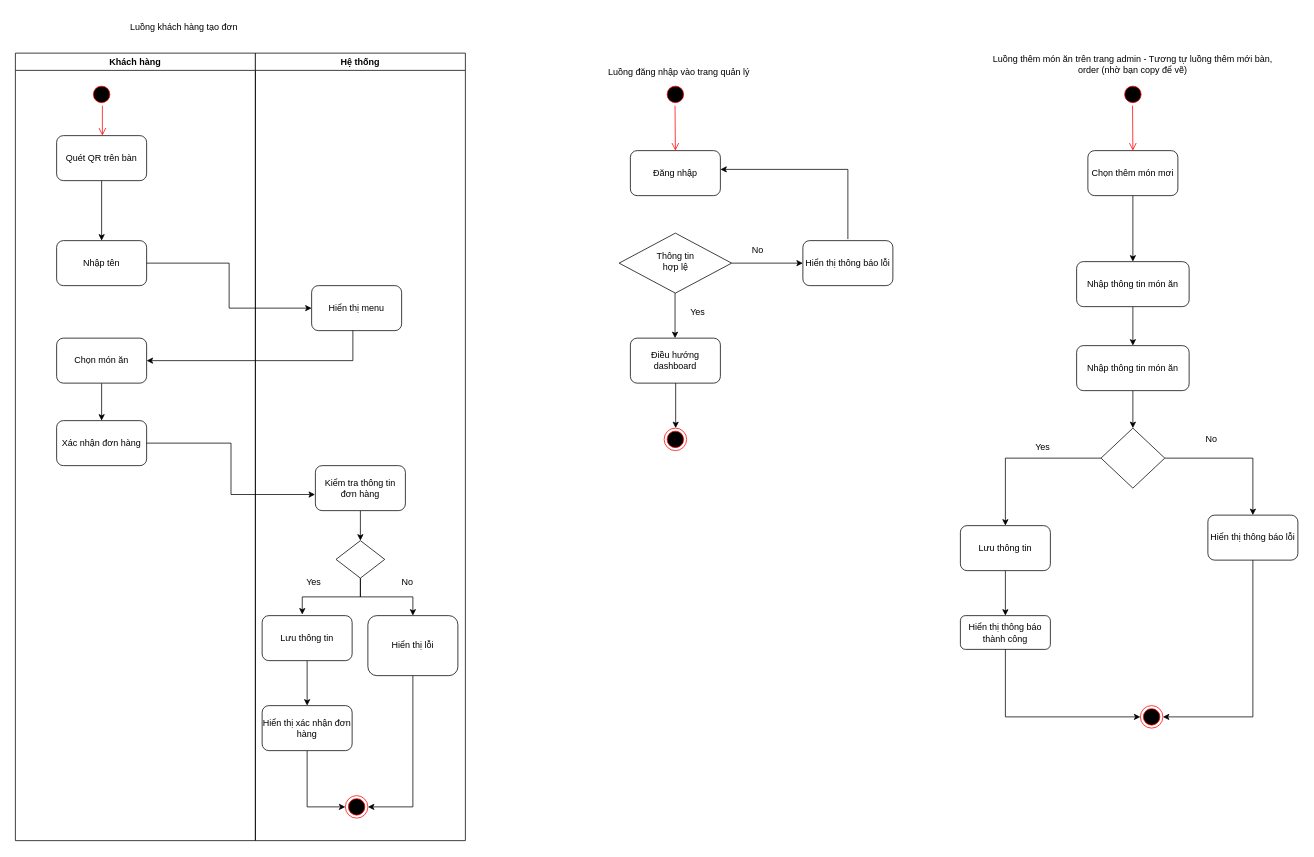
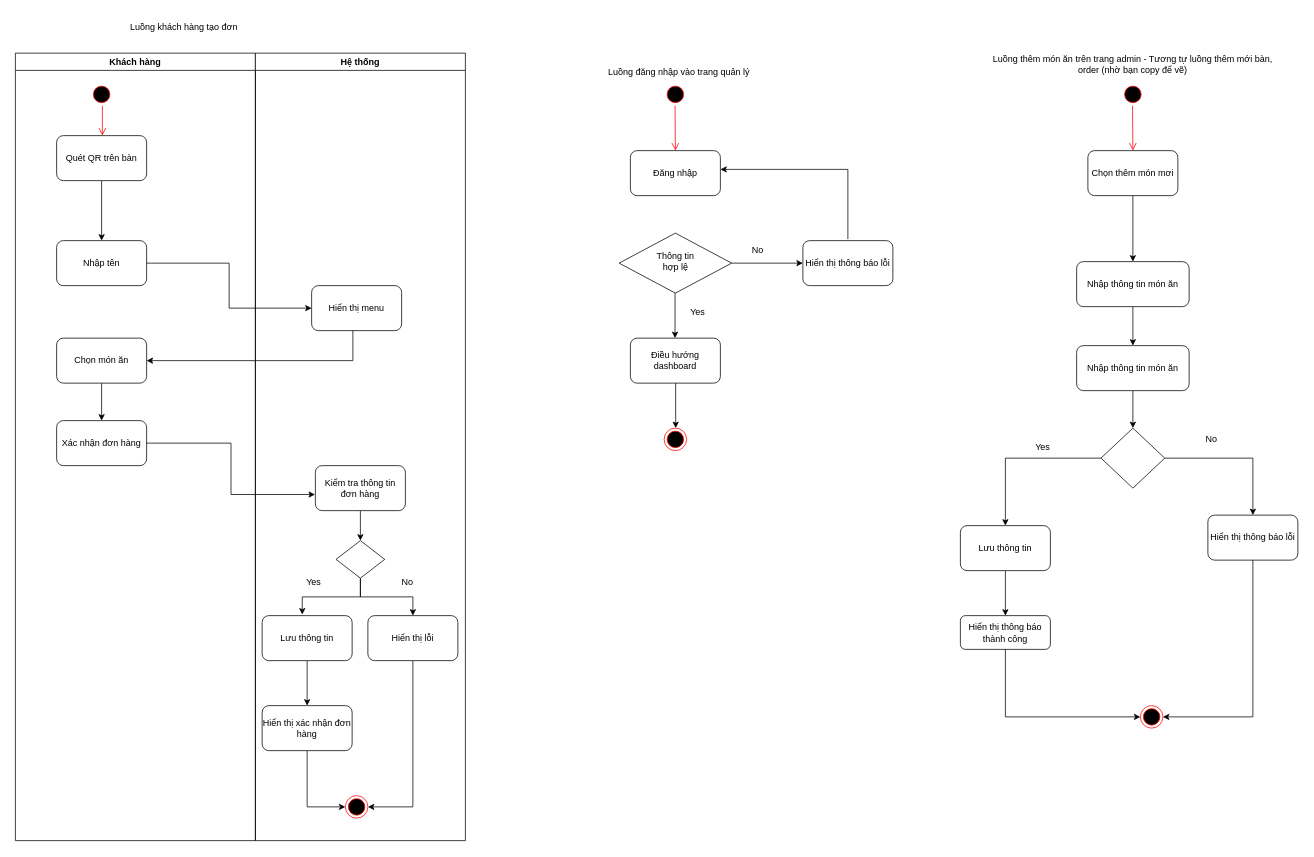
node "Hiển thị lỗi": size 90x60 -> 90x45
